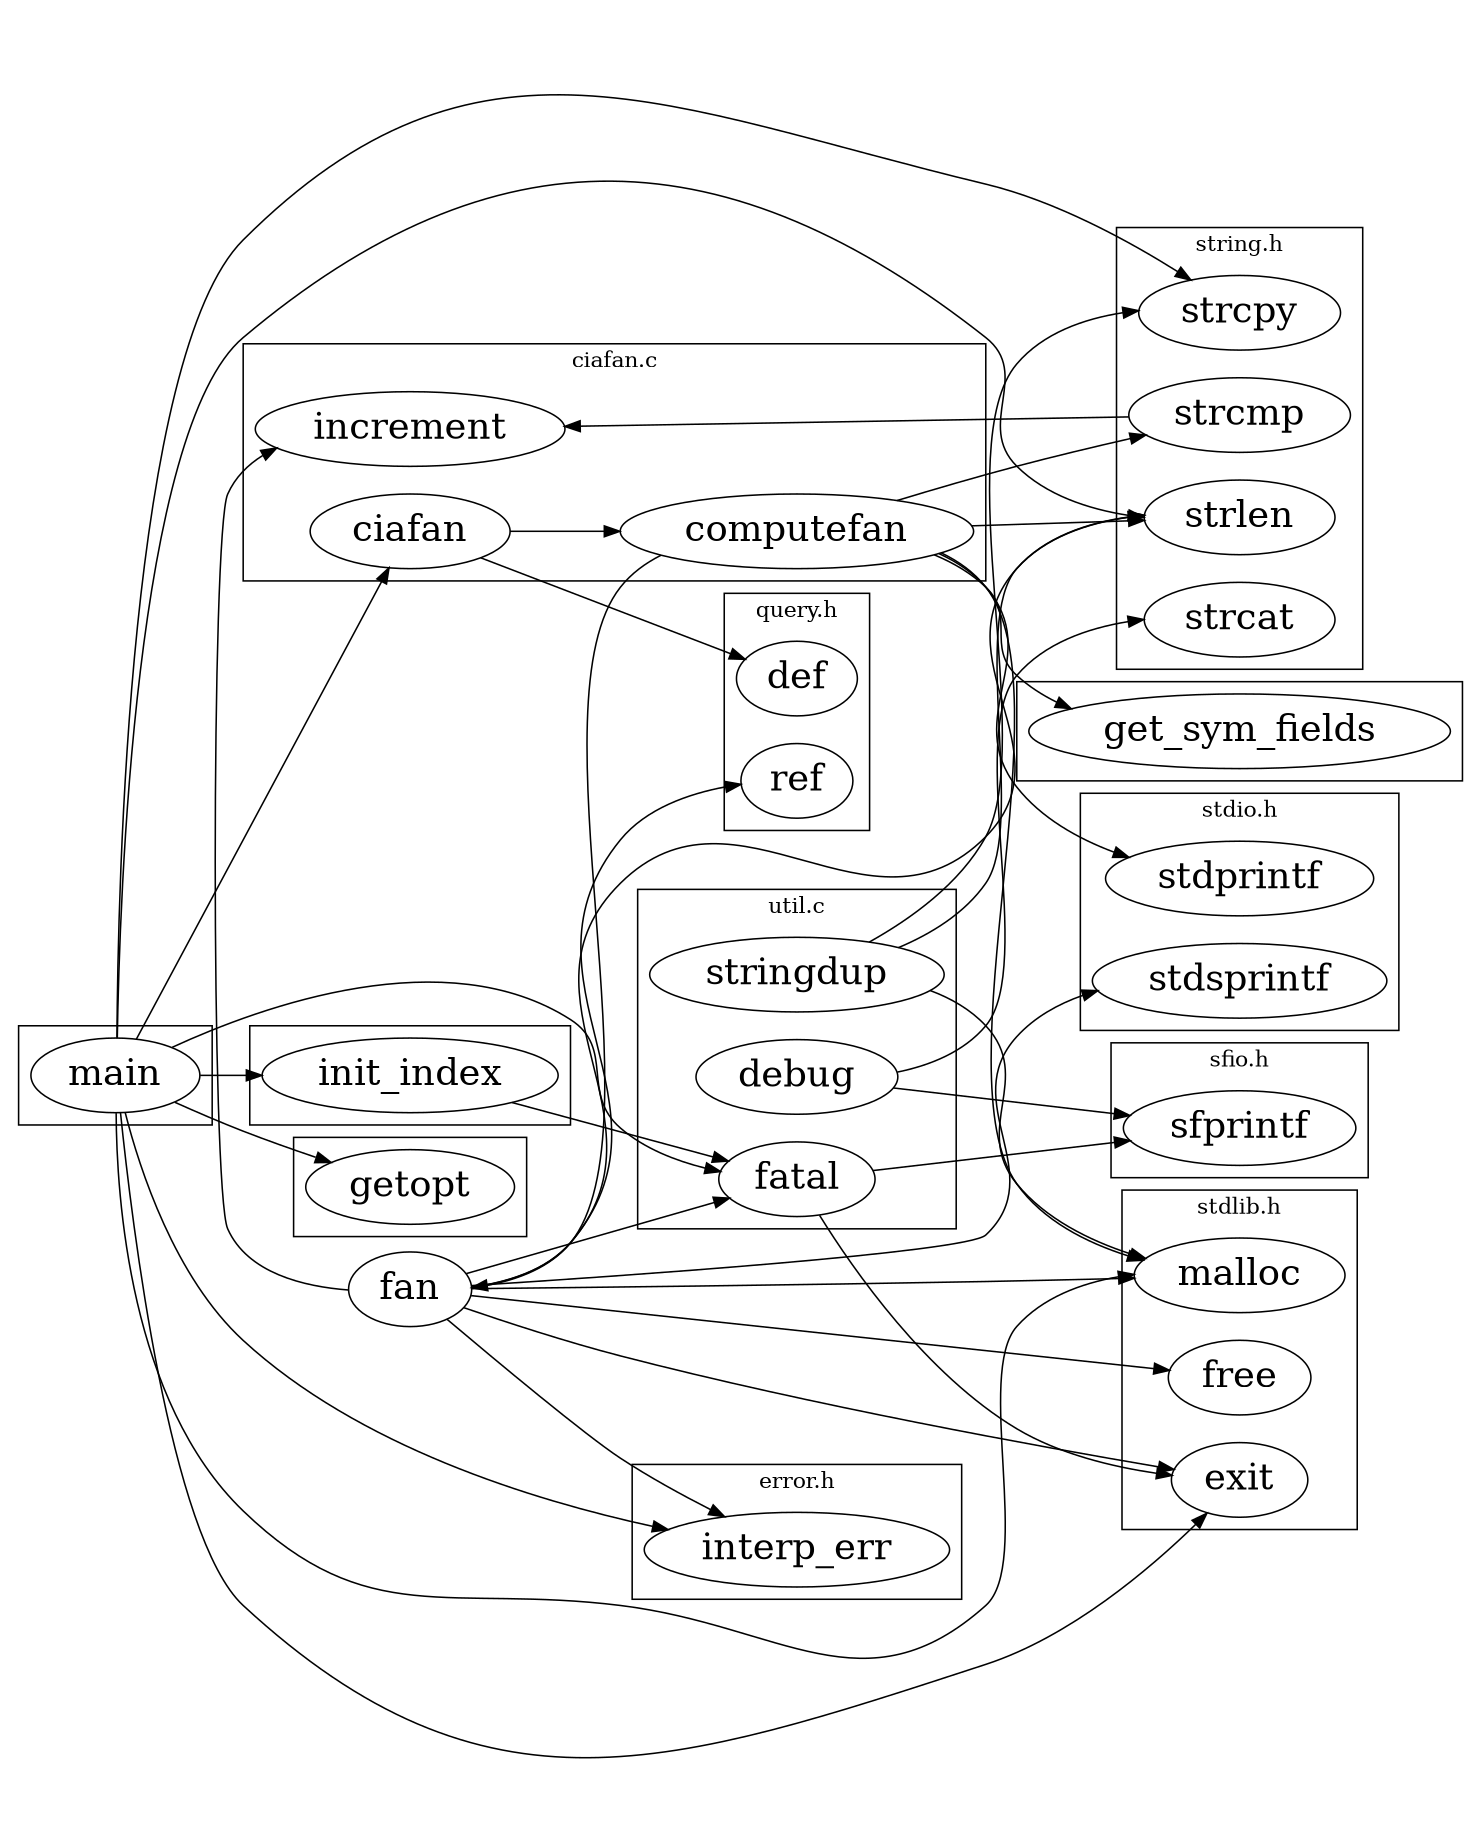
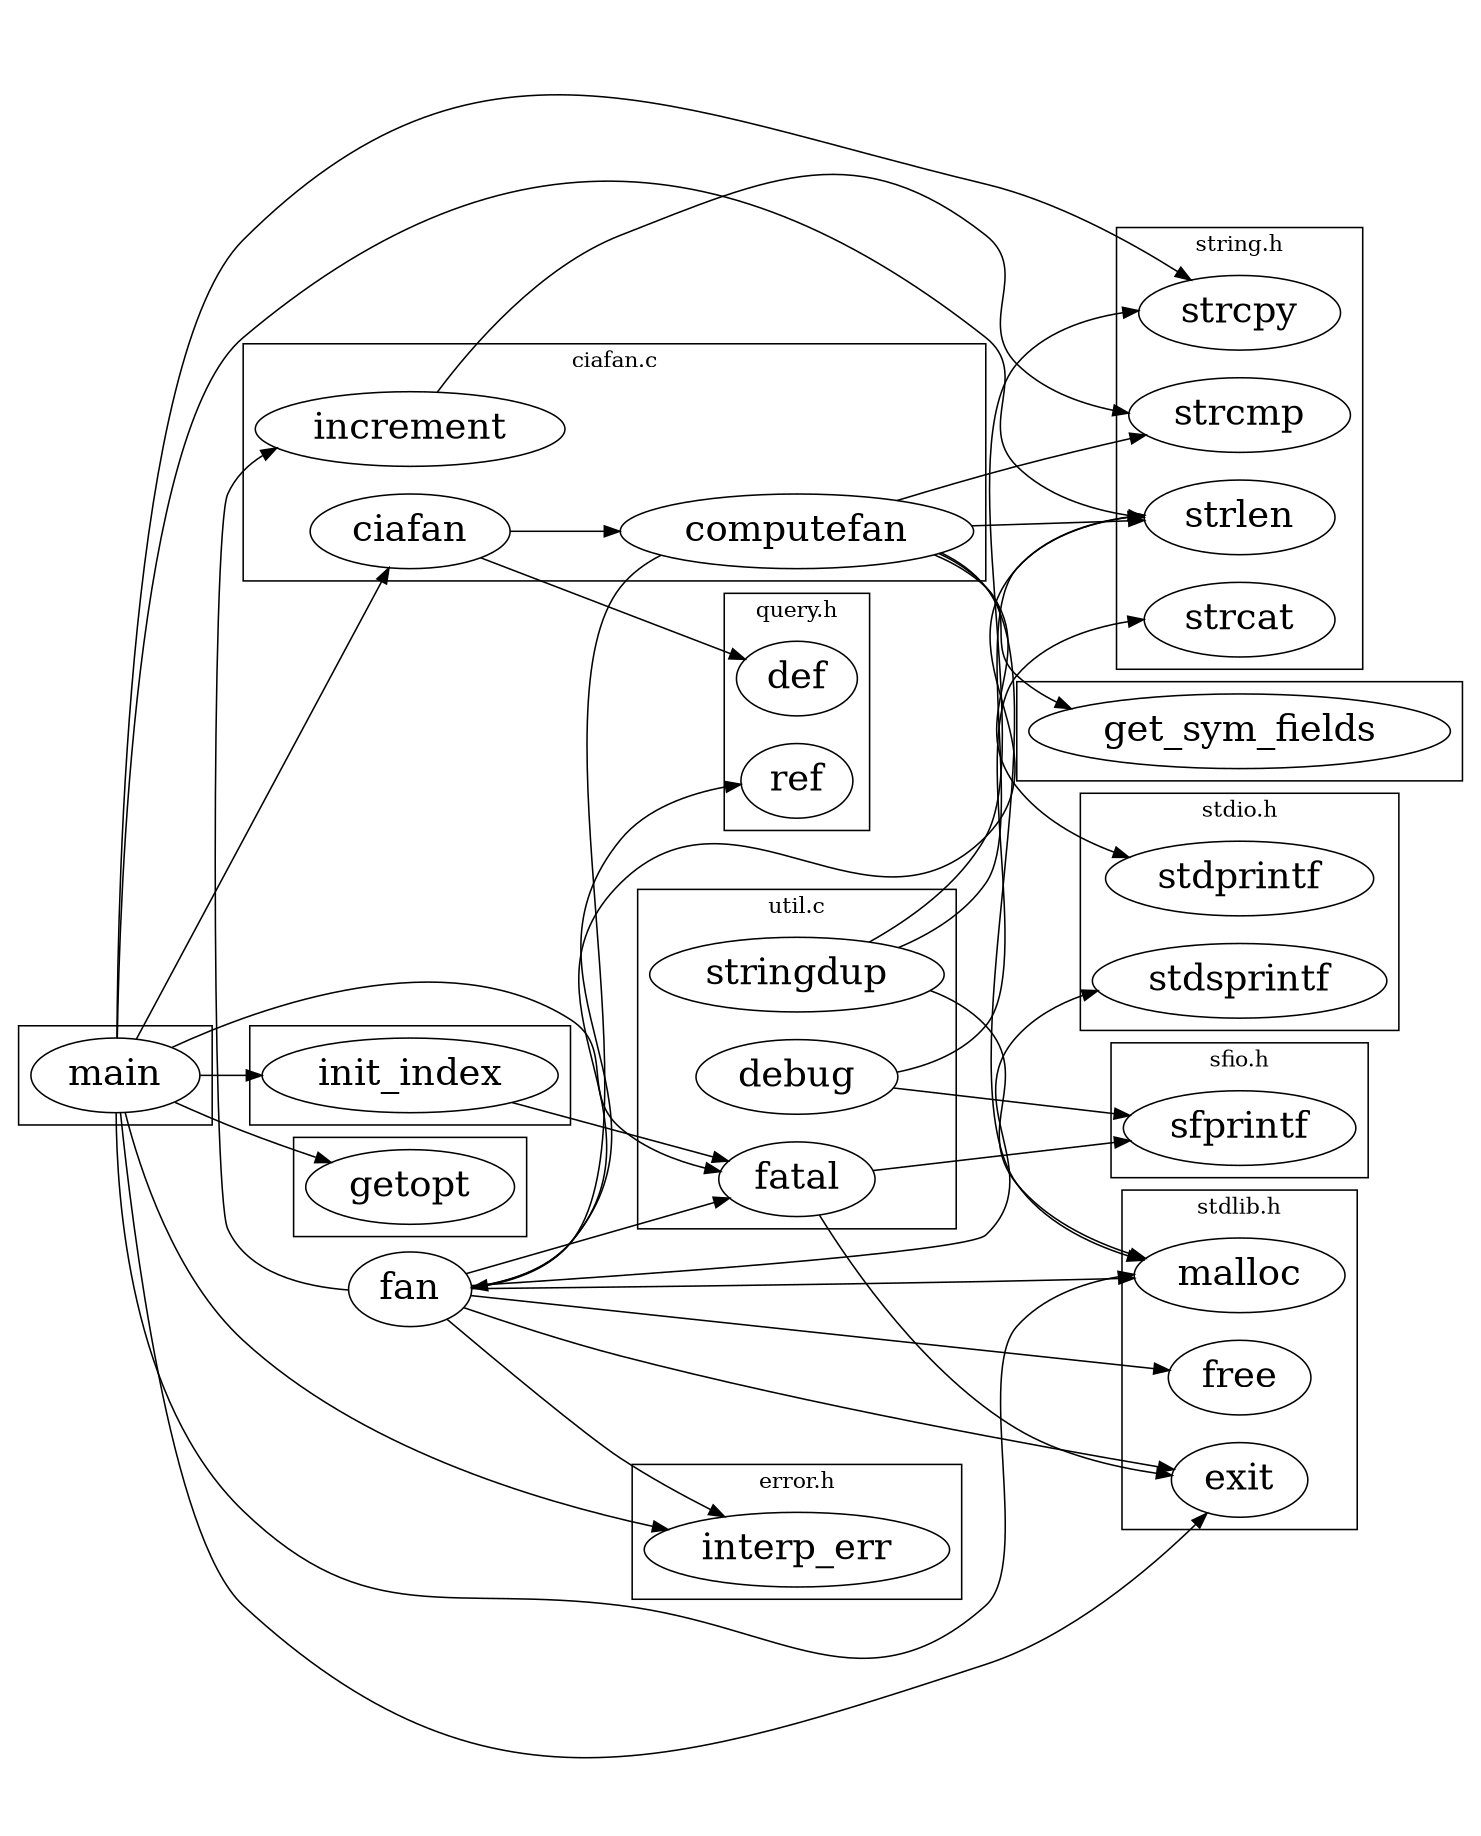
edge "strcmp" -> "increment": reversed
